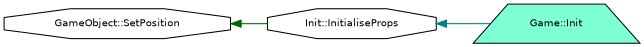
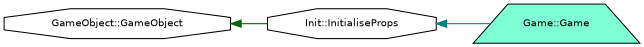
node "GameObject::SetPosition": label "GameObject::SetPosition" -> "GameObject::GameObject"
node "Game::Init": label "Game::Init" -> "Game::Game"
